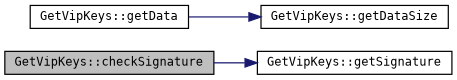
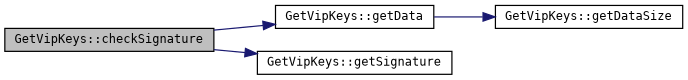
edge "GetVipKeys::checkSignature" -> "GetVipKeys::getData": added
